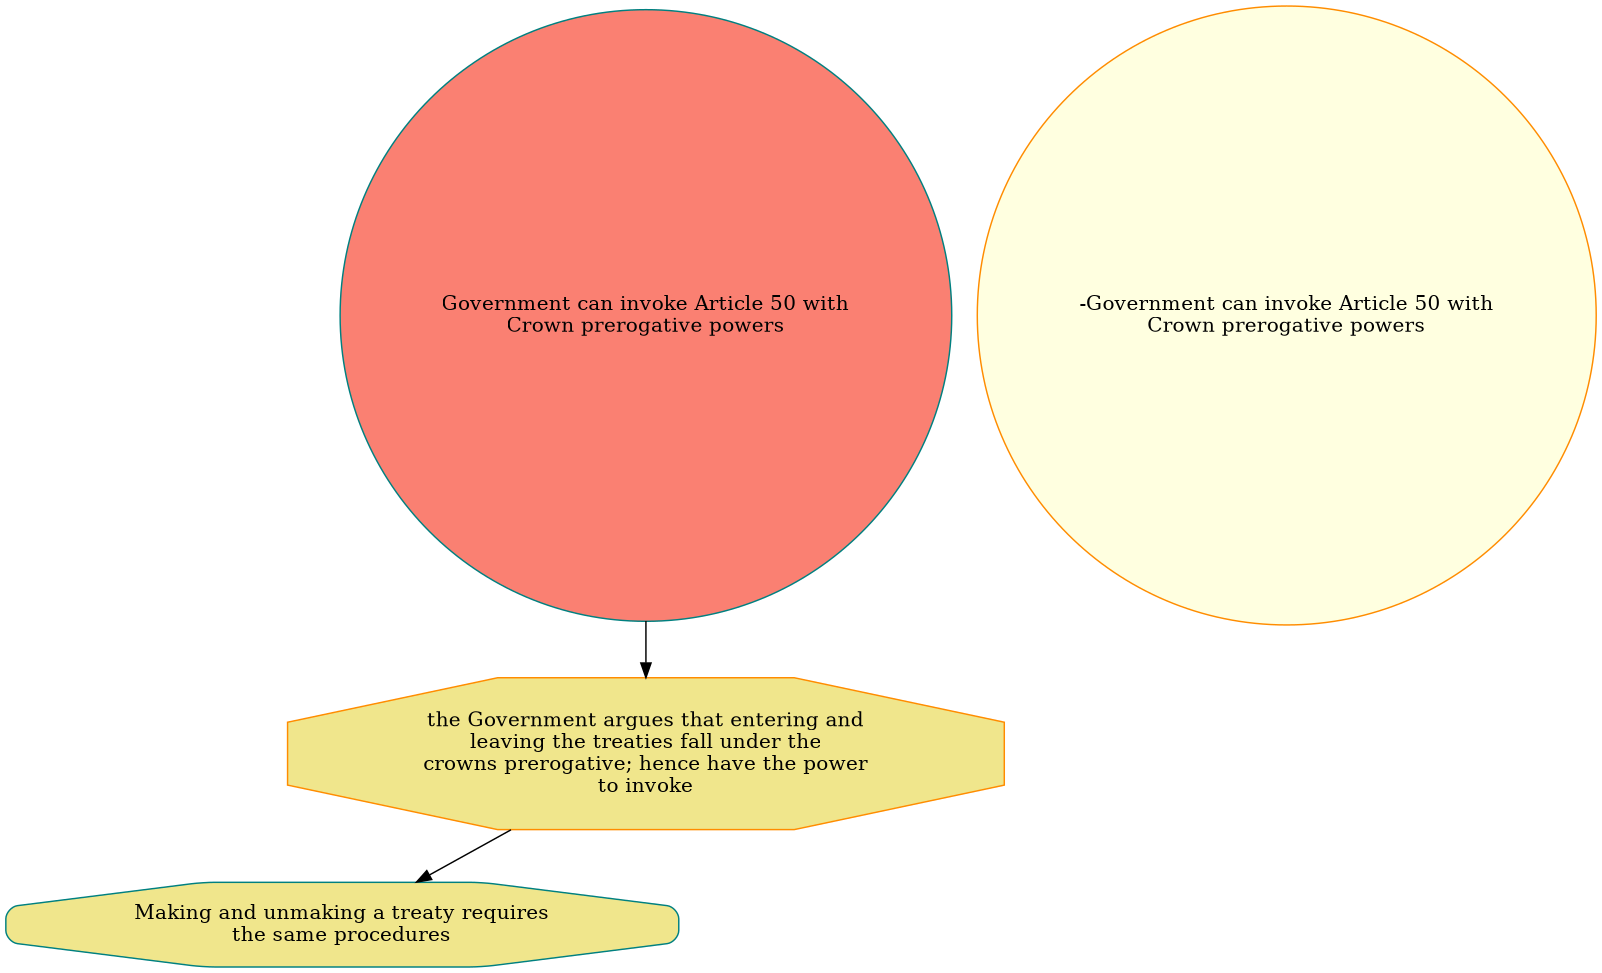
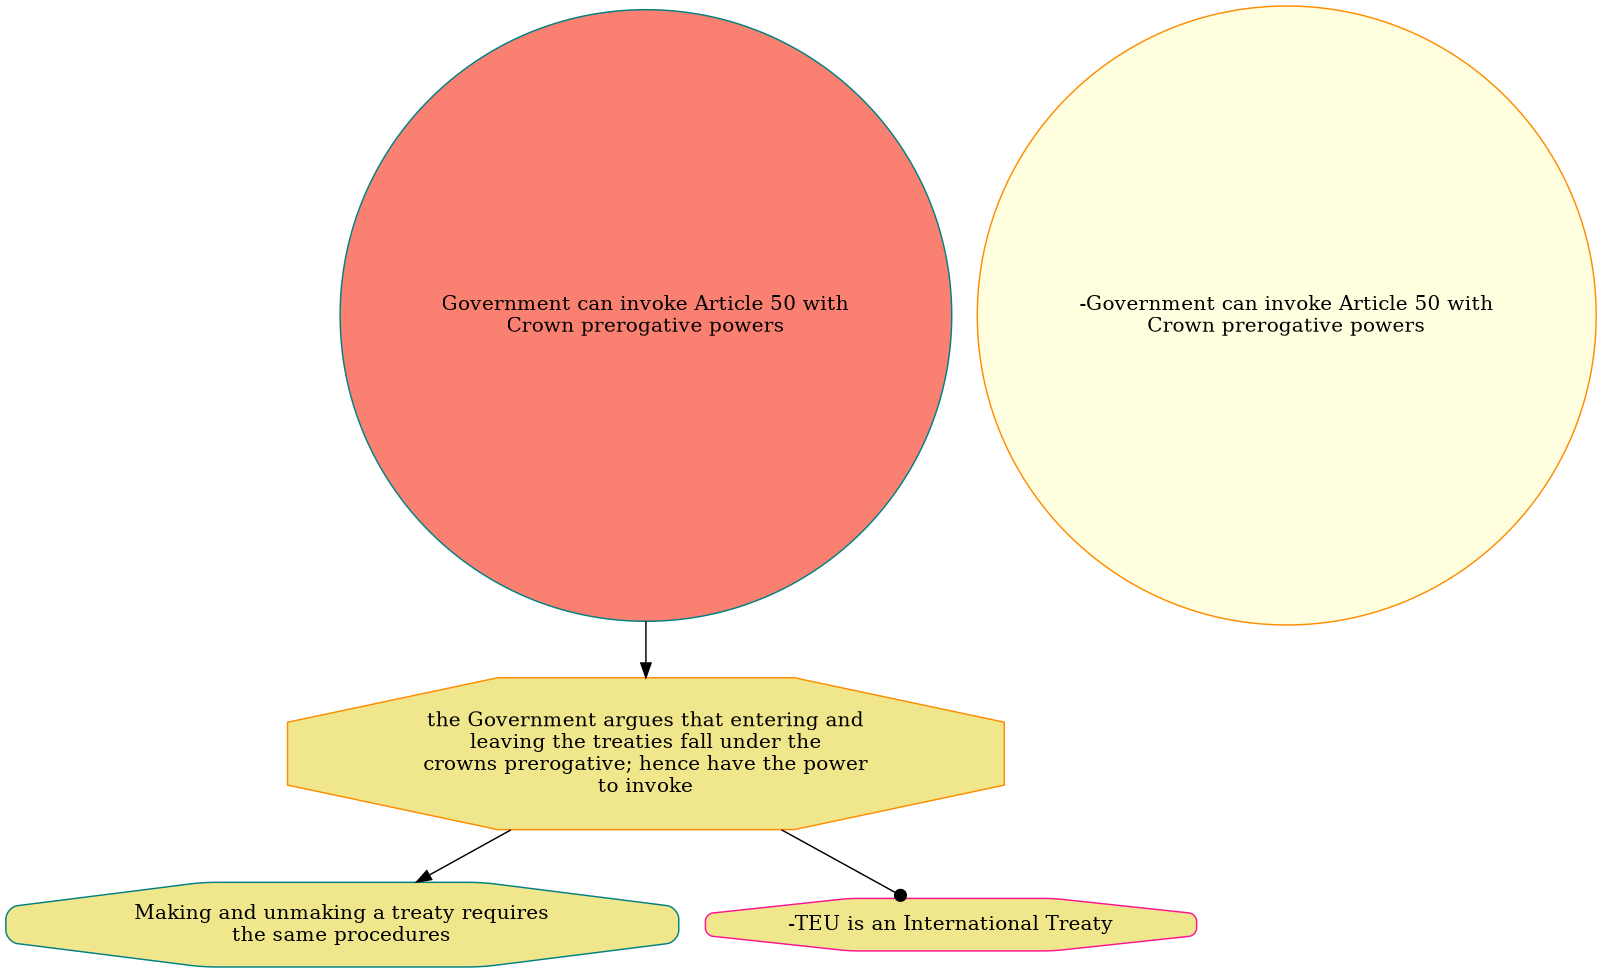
node "-TEU is an International Treaty": added
